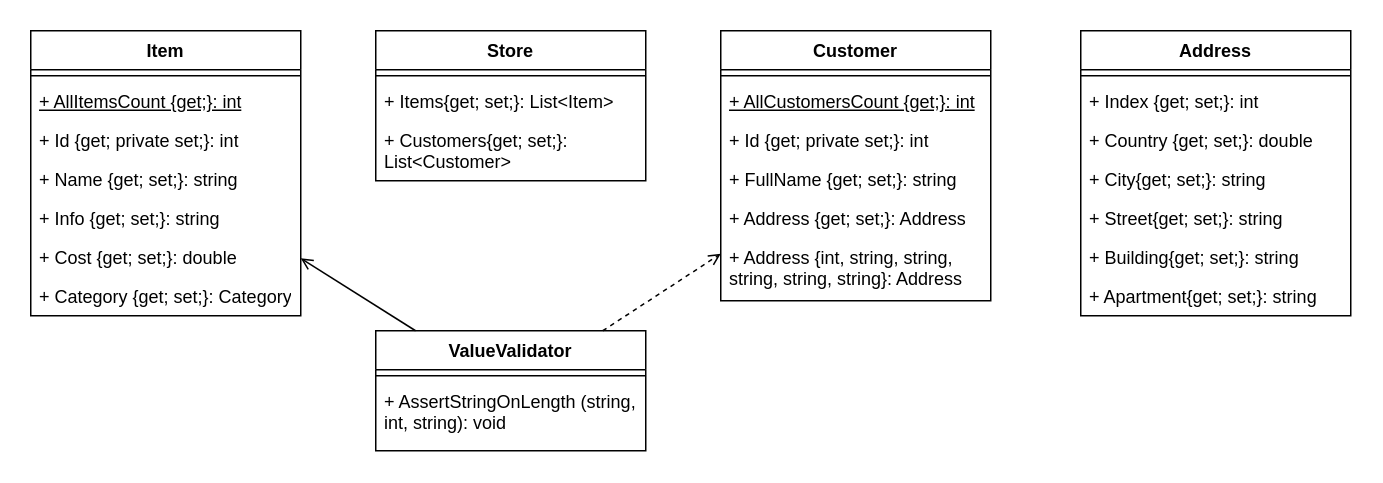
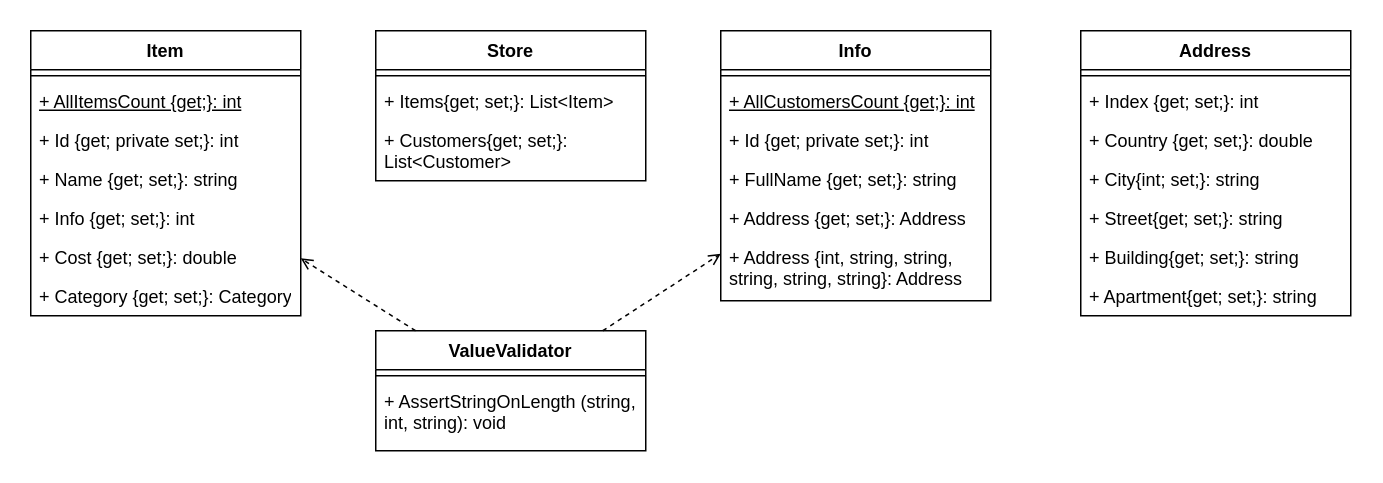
node "Customer": label "Customer" -> "Info"
node "+ City{get; set;}: string": label "+ City{get; set;}: string" -> "+ City{int; set;}: string"
node "+ Info {get; set;}: string": label "+ Info {get; set;}: string" -> "+ Info {get; set;}: int"
edge "ValueValidator" -> "Item": style solid -> dashed
